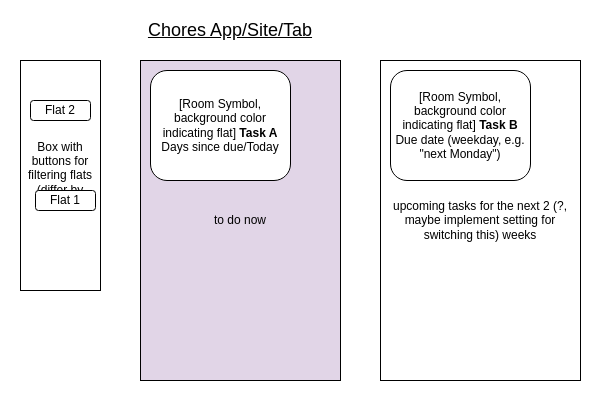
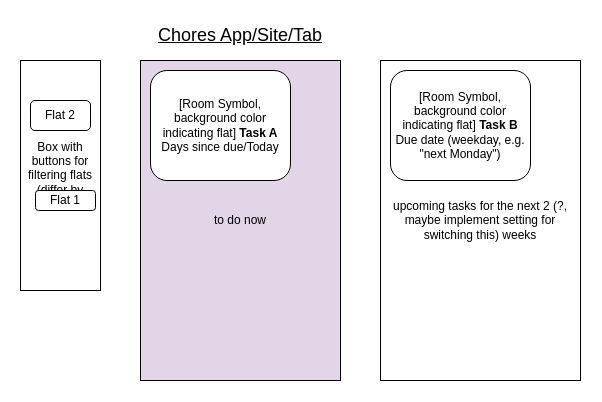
node "Chores App/Site/Tab": moved (231, 31) -> (241, 36)
node "Flat 2": size 60x20 -> 60x30
